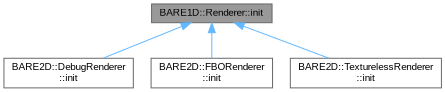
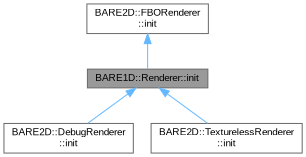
edge "BARE2D::FBORenderer ::init" -> "BARE1D::Renderer::init": reversed
